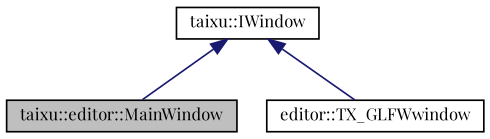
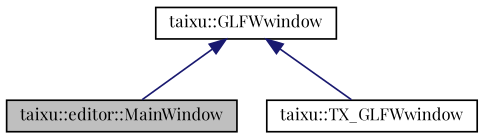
node "taixu::IWindow": label "taixu::IWindow" -> "taixu::GLFWwindow"
node "editor::TX_GLFWwindow": label "editor::TX_GLFWwindow" -> "taixu::TX_GLFWwindow"
